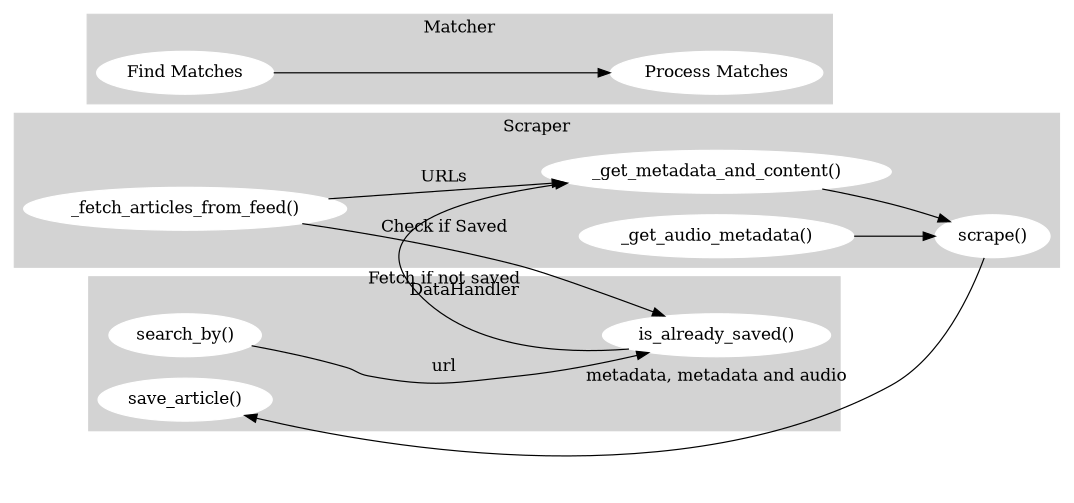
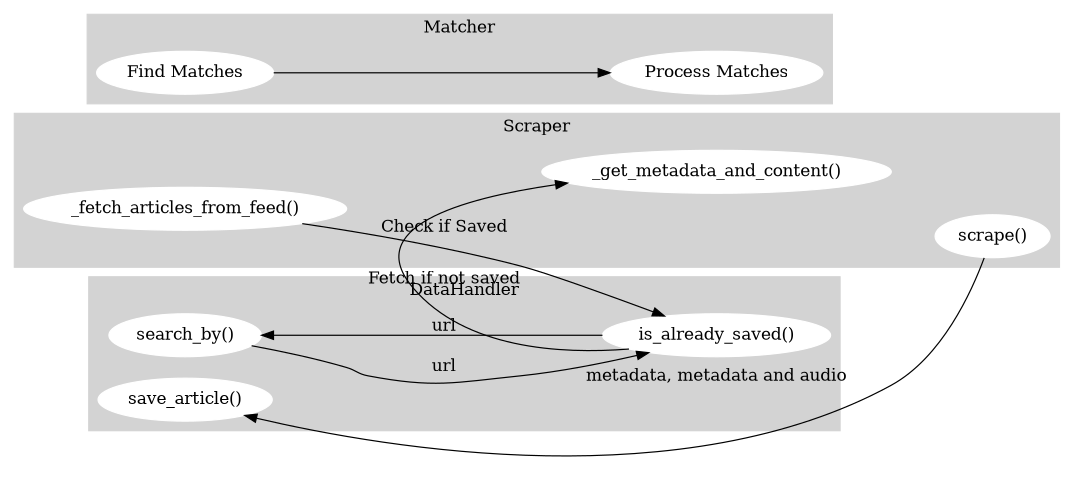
edge "_fetch_articles_from_feed()" -> "_get_metadata_and_content()": removed, label "URLs"
edge "_get_metadata_and_content()" -> "scrape()": removed
node "_get_audio_metadata()": removed
edge "is_already_saved()" -> "search_by()": added, label "url"
